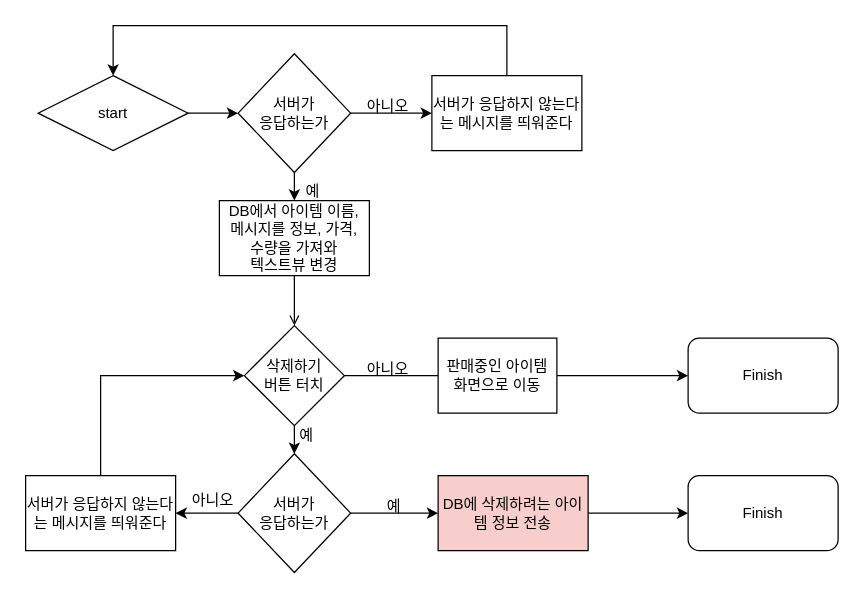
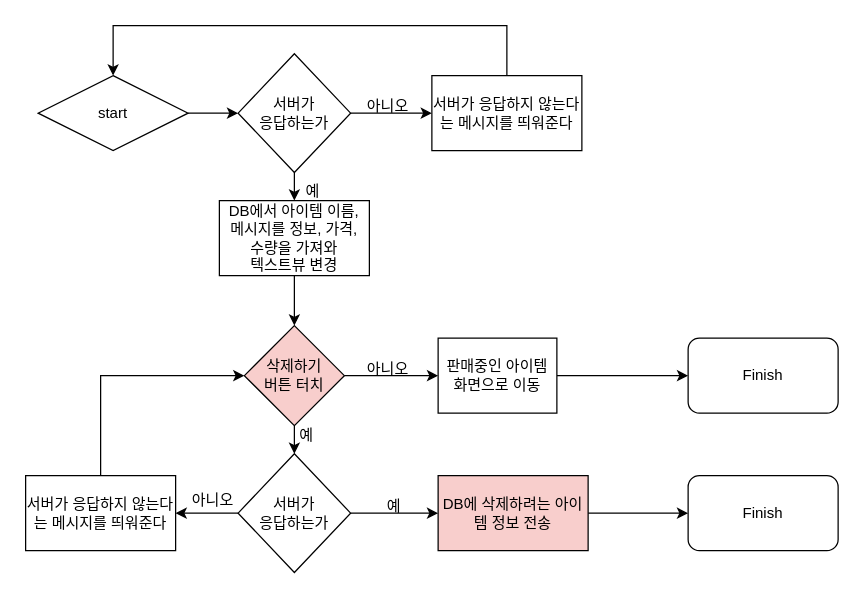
edge "DB에서 아이템 이름, 메시지를 정보, 가격, 수량을 가져와 텍스트뷰 변경" -> "삭제하기 버튼 터치": arrowhead open -> classic
node "삭제하기 버튼 터치": fillcolor #ffffff -> #f8cecc
edge "삭제하기 버튼 터치" -- "판매중인 아이템 화면으로 이동": arrowhead none -> classic
